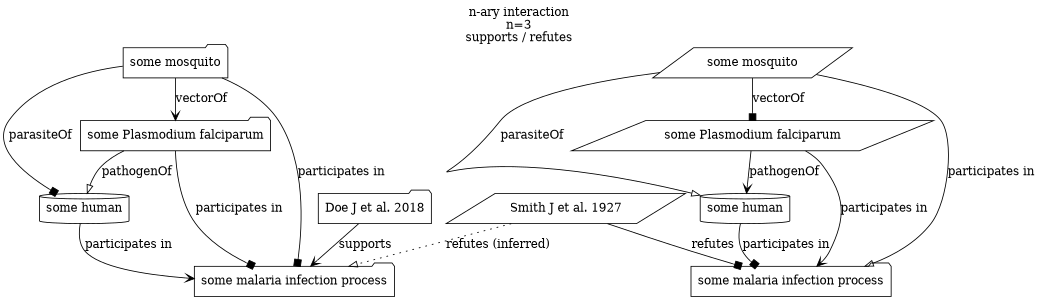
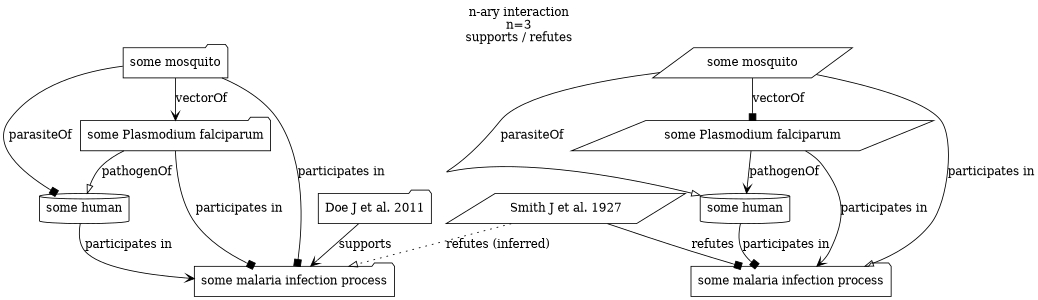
node "Doe J et al. 2018": label "Doe J et al. 2018" -> "Doe J et al. 2011"
